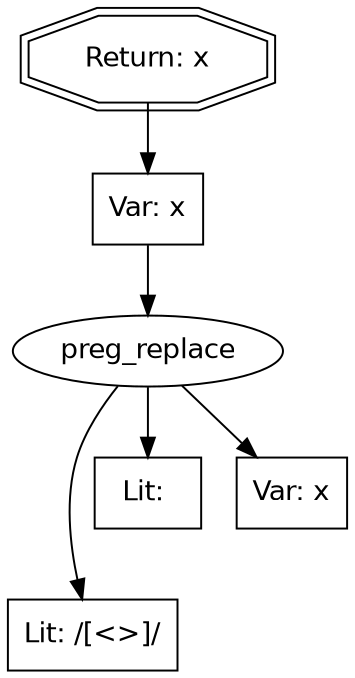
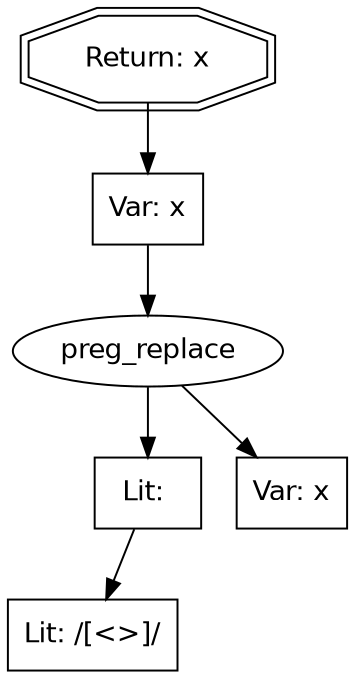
edge "preg_replace" -> "Lit: /[<>]/": now "Lit:" -> "Lit: /[<>]/"
